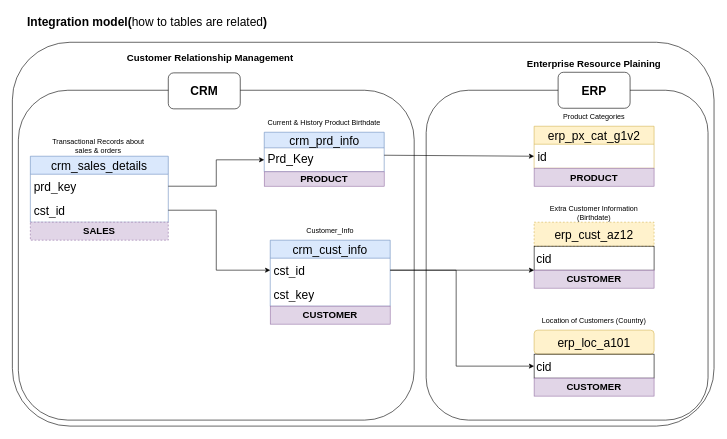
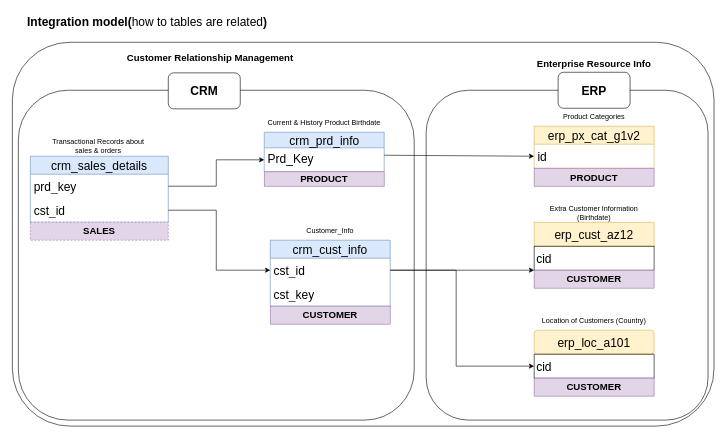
node "Enterprise Resource Plaining": label "Enterprise Resource Plaining" -> "Enterprise Resource Info"
node "erp_cust_az12": style dashed -> solid
